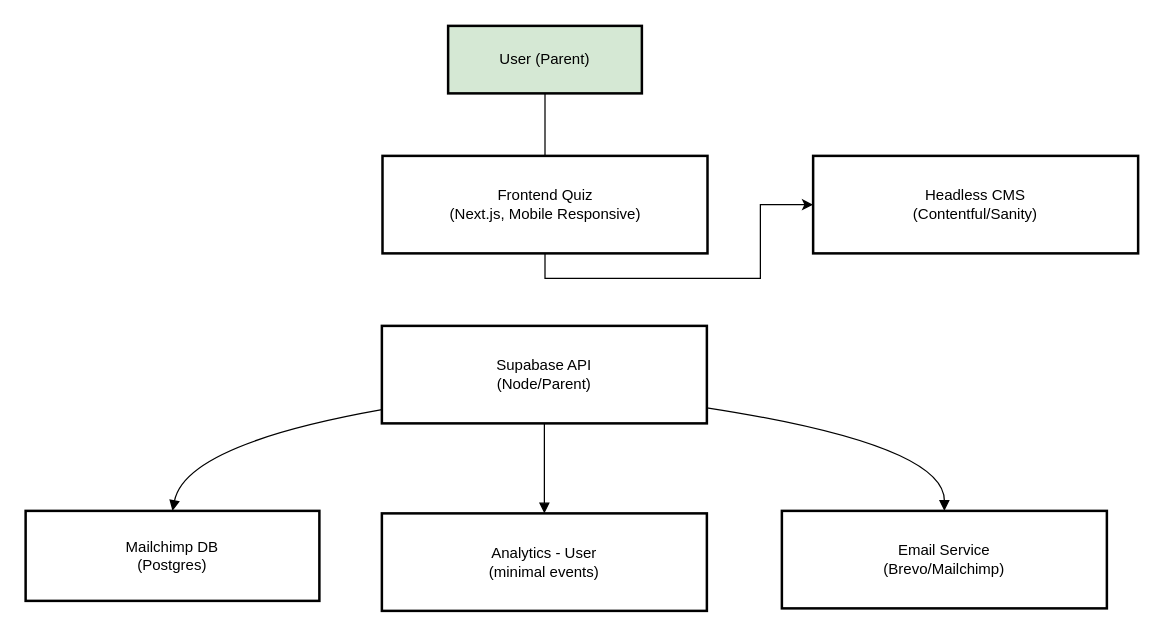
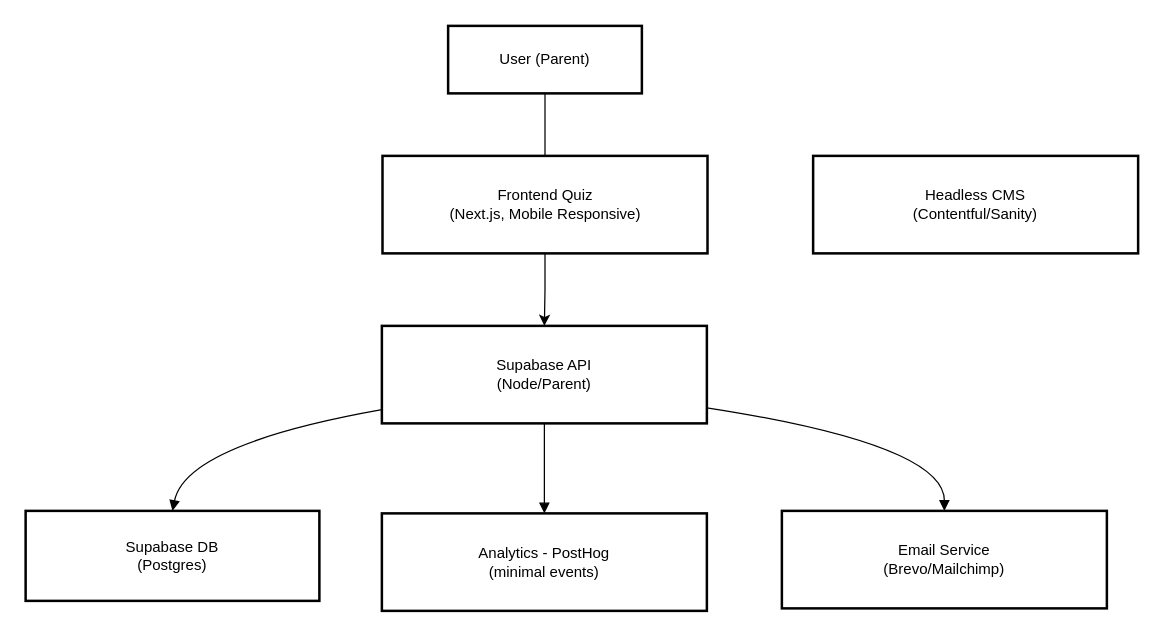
node "User (Parent)": fillcolor #d5e8d4 -> #ffffff
edge "Frontend Quiz (Next.js, Mobile Responsive)" -> "Headless CMS (Contentful/Sanity)": now "Frontend Quiz (Next.js, Mobile Responsive)" -> "Supabase API (Node/Parent)"
node "Mailchimp DB (Postgres)": label "Mailchimp DB (Postgres)" -> "Supabase DB (Postgres)"
node "Analytics - User (minimal events)": label "Analytics - User (minimal events)" -> "Analytics - PostHog (minimal events)"
